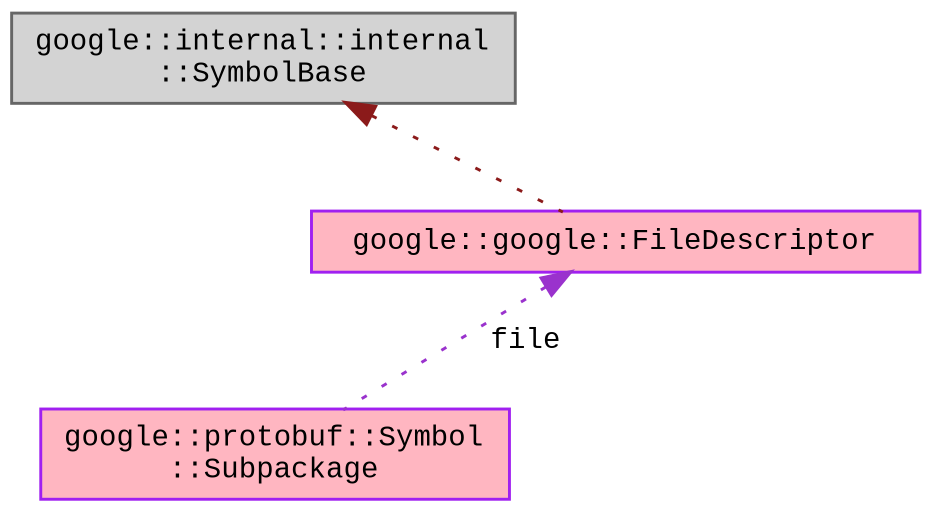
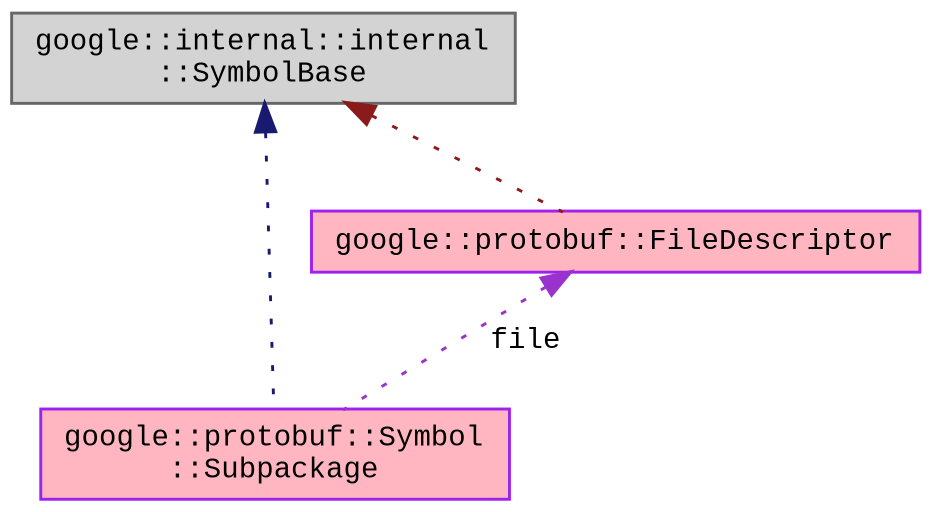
node "google::google::FileDescriptor": label "google::google::FileDescriptor" -> "google::protobuf::FileDescriptor"
edge "google::protobuf::Symbol ::Subpackage" -> "google::internal::internal ::SymbolBase": added
